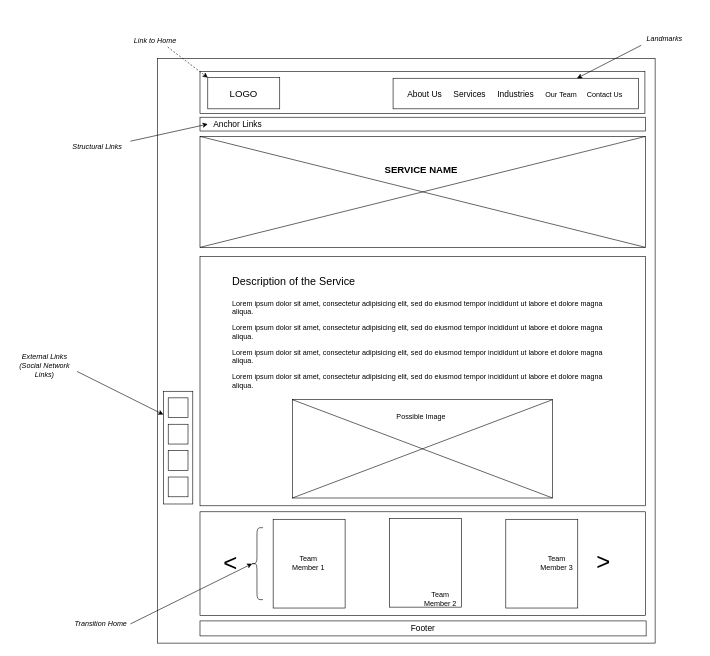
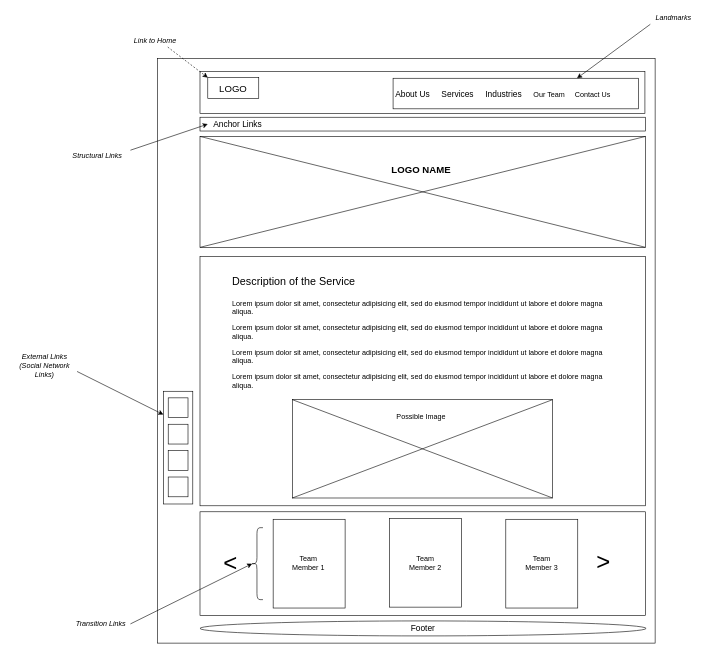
node "Landmarks": moved (665, 39) -> (674, 18)
node "LOGO": size 72x31 -> 51x21
node "About Us Services Industries Our Team Contact Us": moved (518, 94) -> (506, 94)
node "Structural Links": moved (98, 147) -> (98, 156)
node "SERVICE NAME": label "SERVICE NAME" -> "LOGO NAME"
node "Team Member 3": moved (557, 563) -> (542, 563)
node "Team Member 2": moved (441, 599) -> (426, 563)
node "Transition Home": label "Transition Home" -> "Transition Links"
node "Footer": shape rectangle -> ellipse
